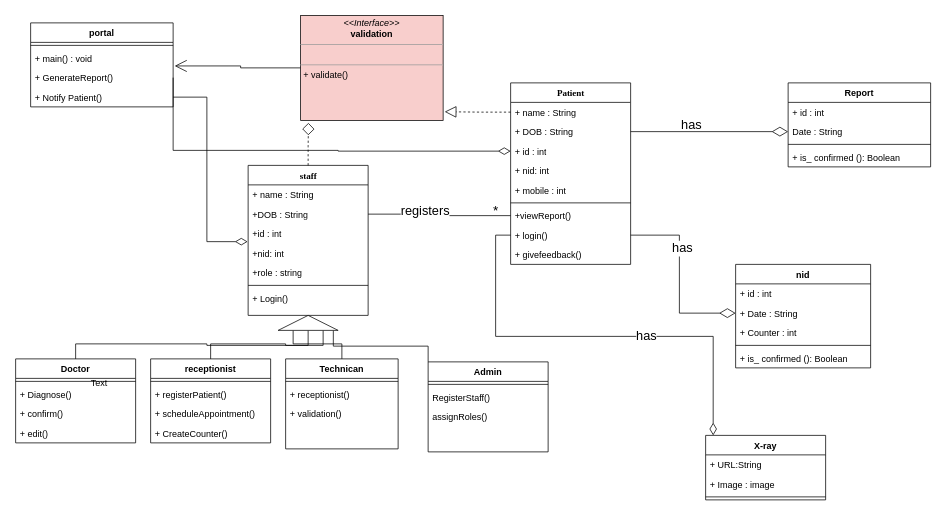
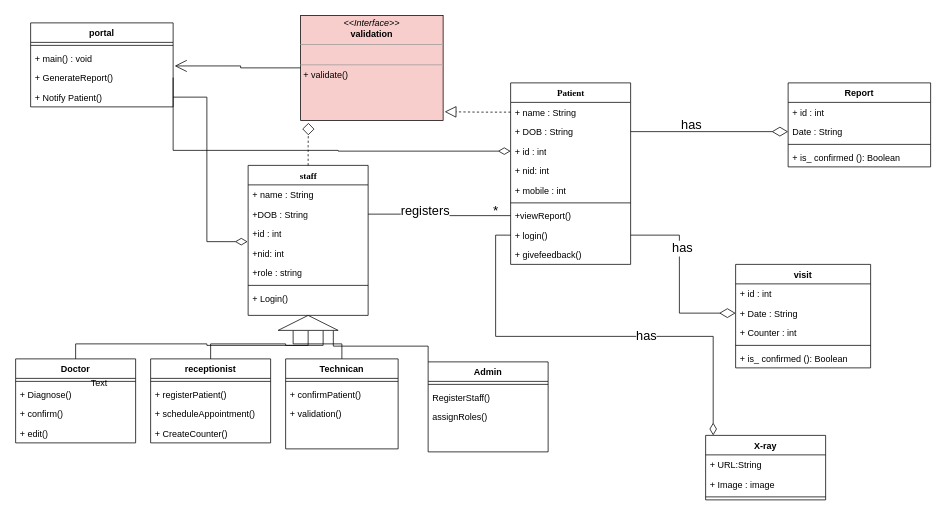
node "nid": label "nid" -> "visit"
node "+ receptionist()": label "+ receptionist()" -> "+ confirmPatient()"
